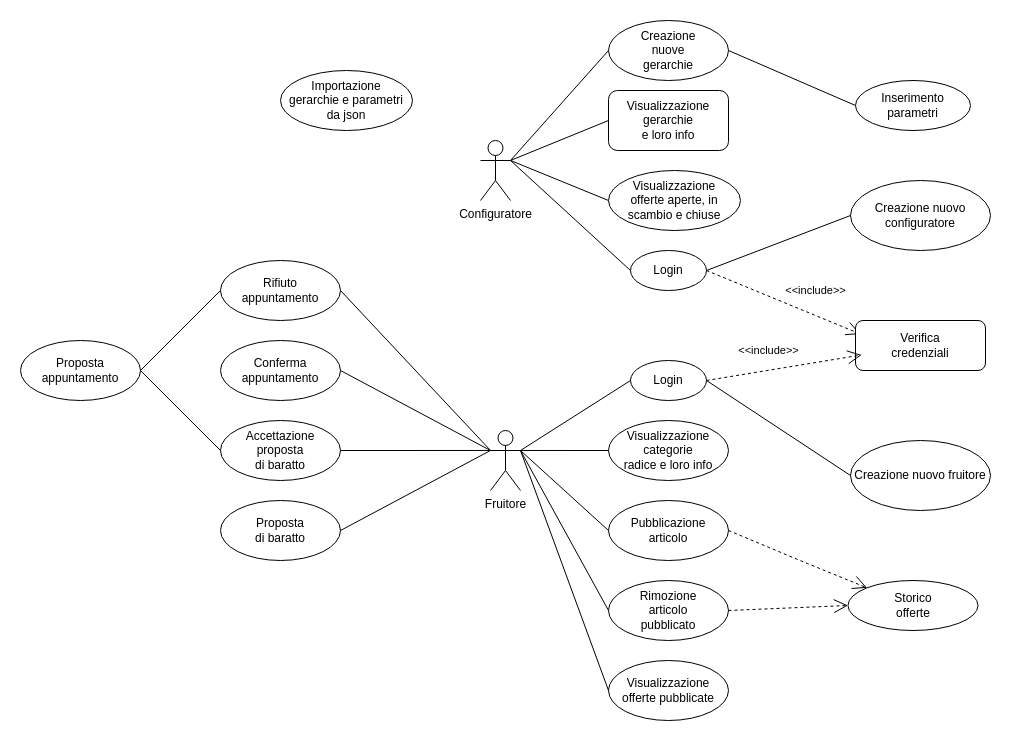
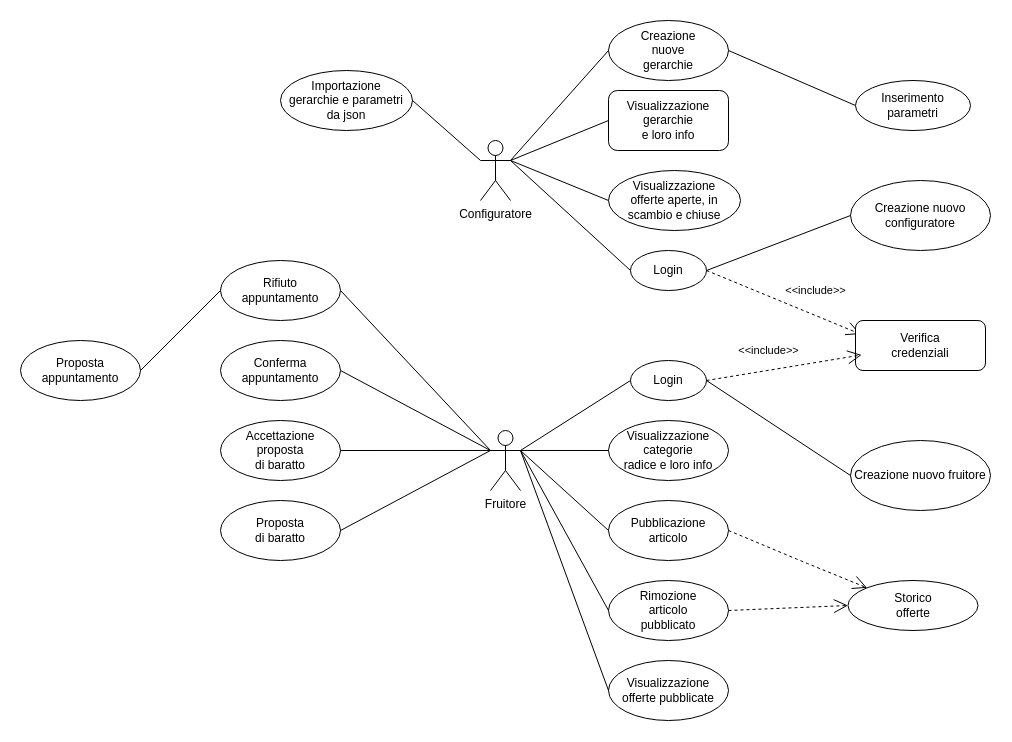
edge "Importazione gerarchie e parametri da json" -- "Configuratore": added
edge "Proposta appuntamento" -- "Accettazione proposta di baratto": removed
